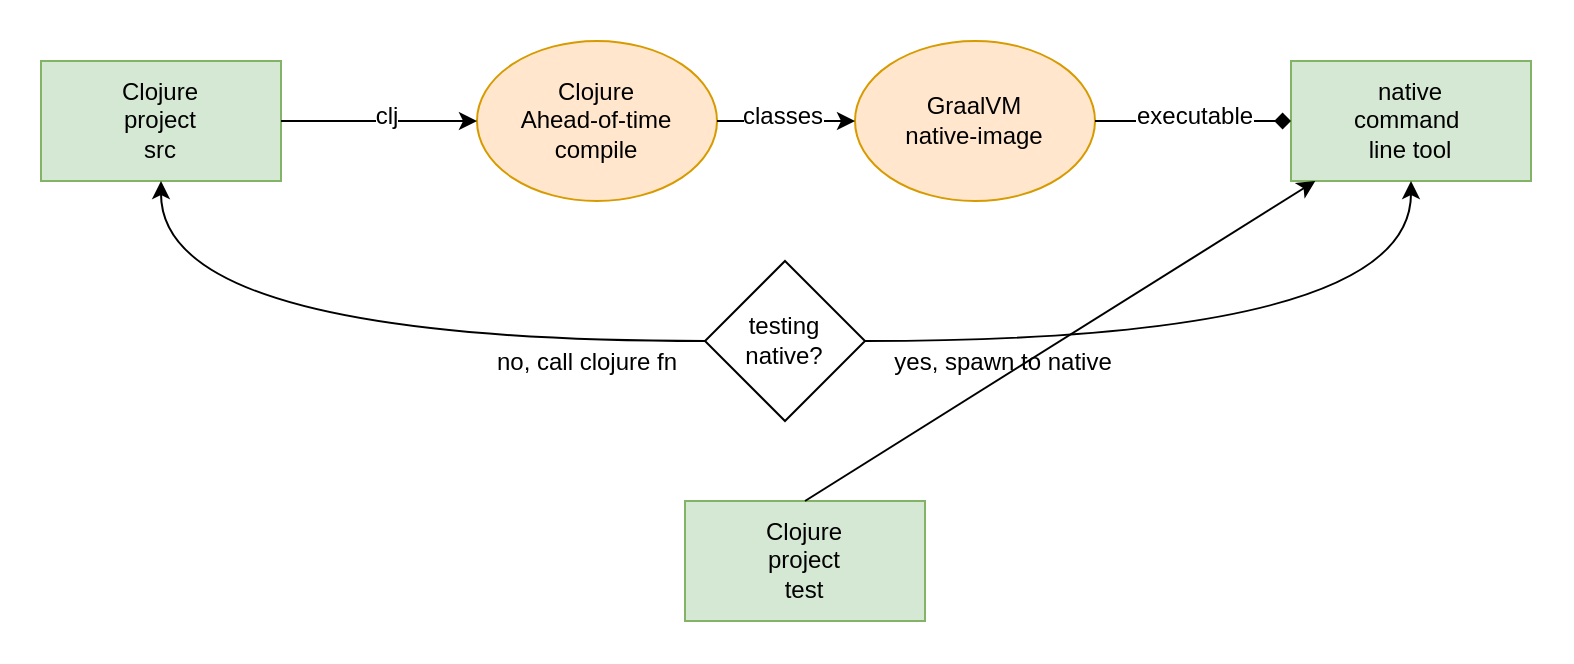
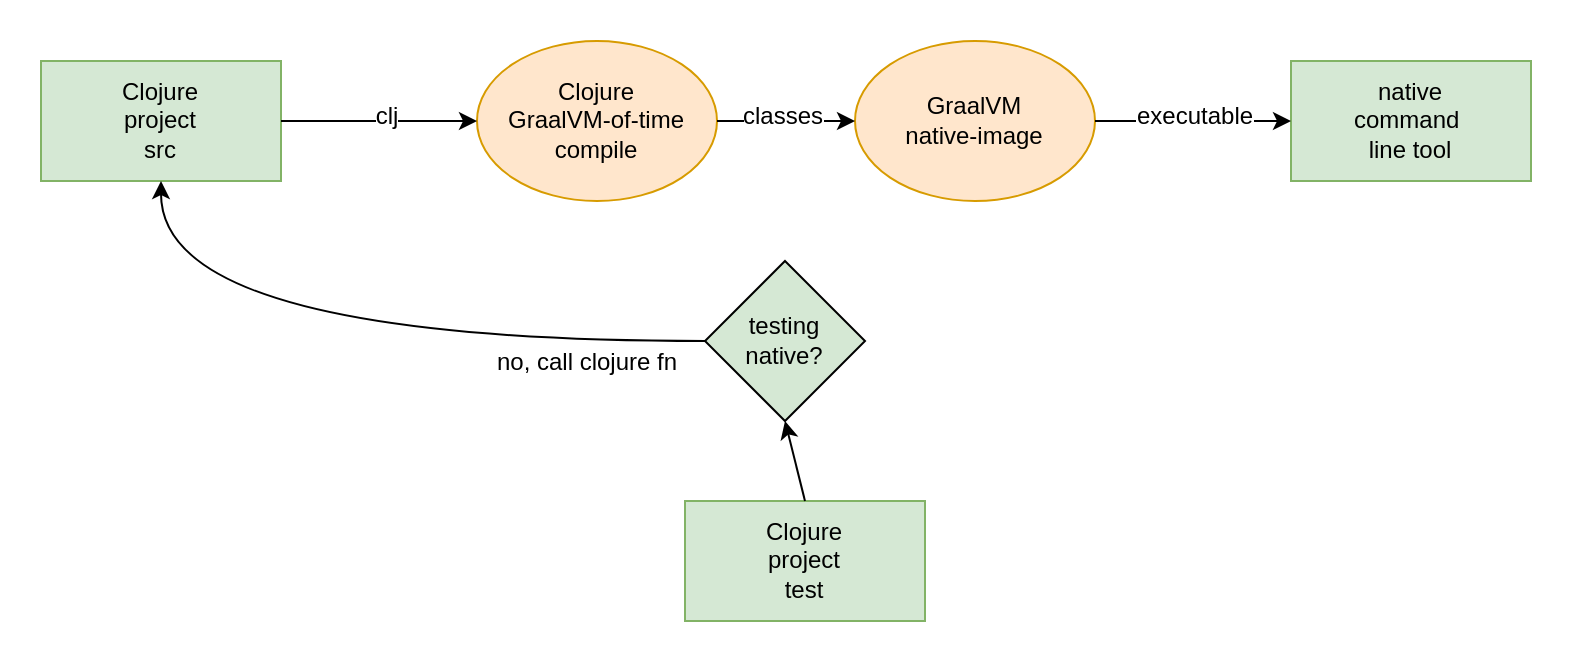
node "Clojure Ahead-of-time compile": label "Clojure Ahead-of-time compile" -> "Clojure GraalVM-of-time compile"
edge "GraalVM native-image" -> "native command line tool": arrowhead diamond -> classic
edge "testing native?" -> "native command line tool": removed, label "yes, spawn to native"
node "testing native?": fillcolor #ffffff -> #d5e8d4
edge "Clojure project test" -> "native command line tool": now "Clojure project test" -> "testing native?"
